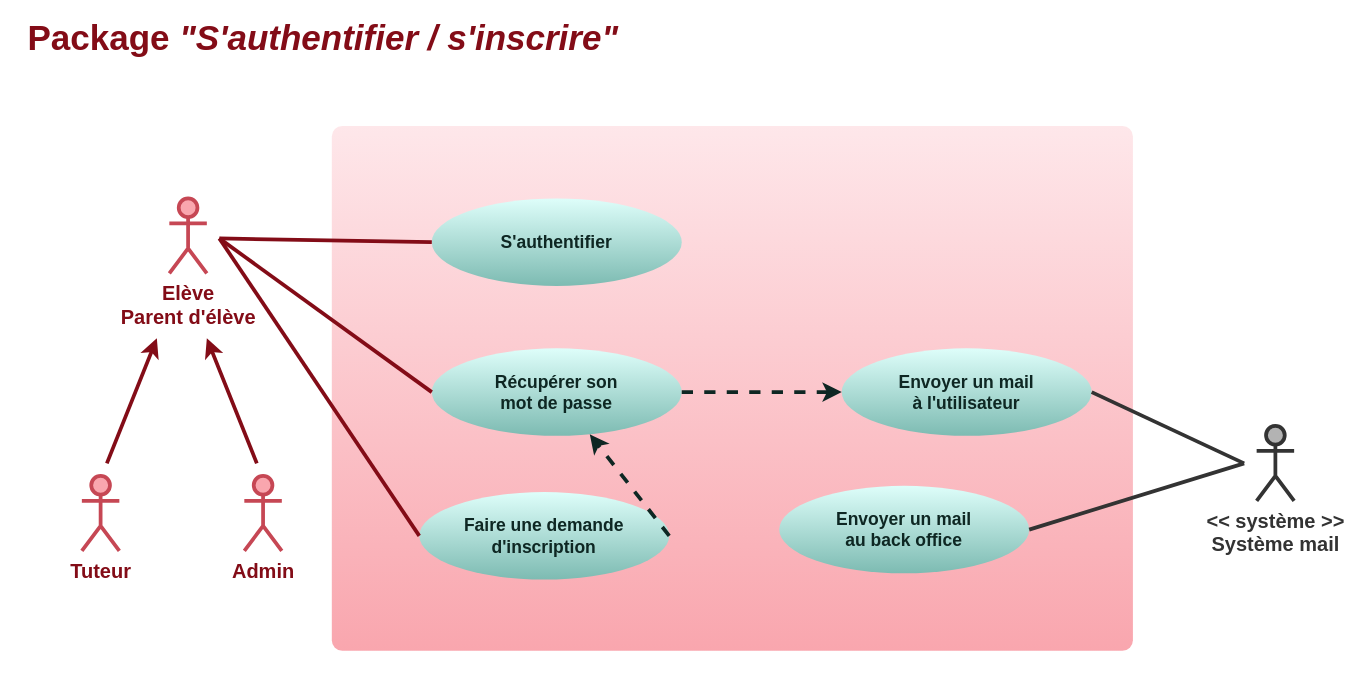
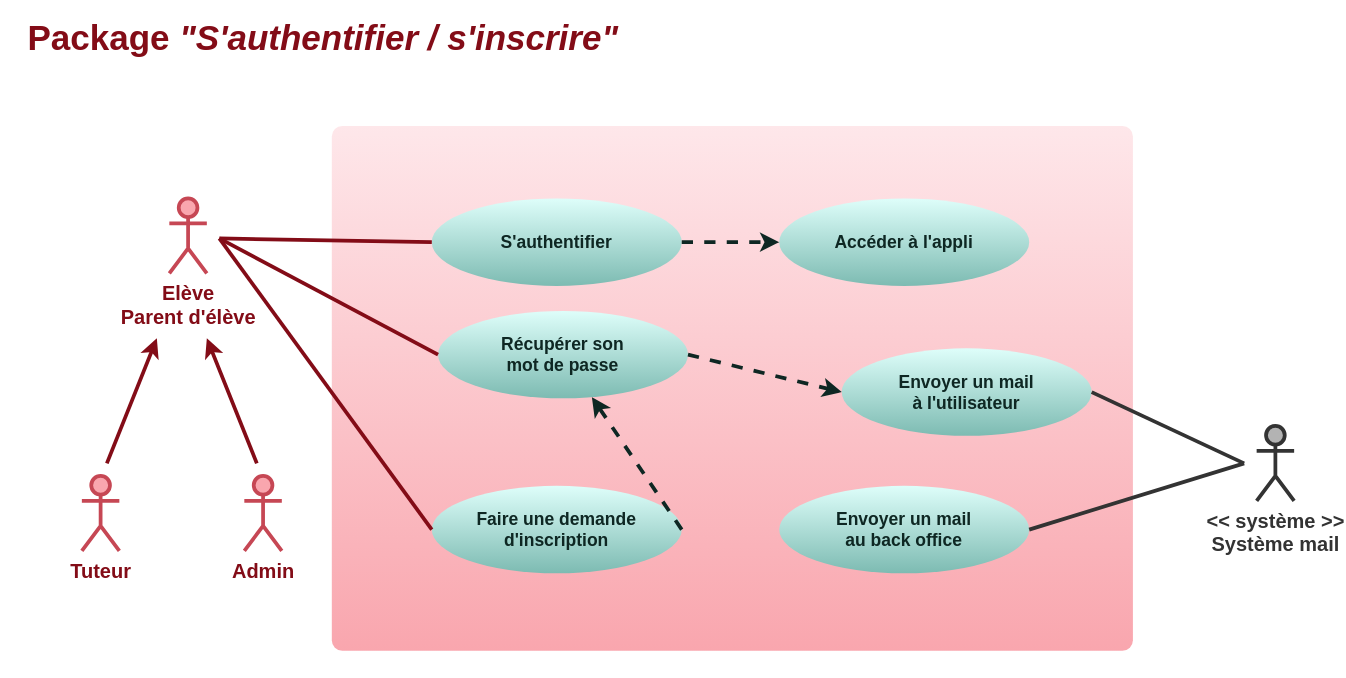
edge "S'authentifier" -> "Accéder à l'appli": added
node "Accéder à l'appli": added
node "Récupérer son mot de passe": moved (557, 392) -> (563, 354)
node "Faire une demande d'inscription": moved (544, 536) -> (557, 529)
